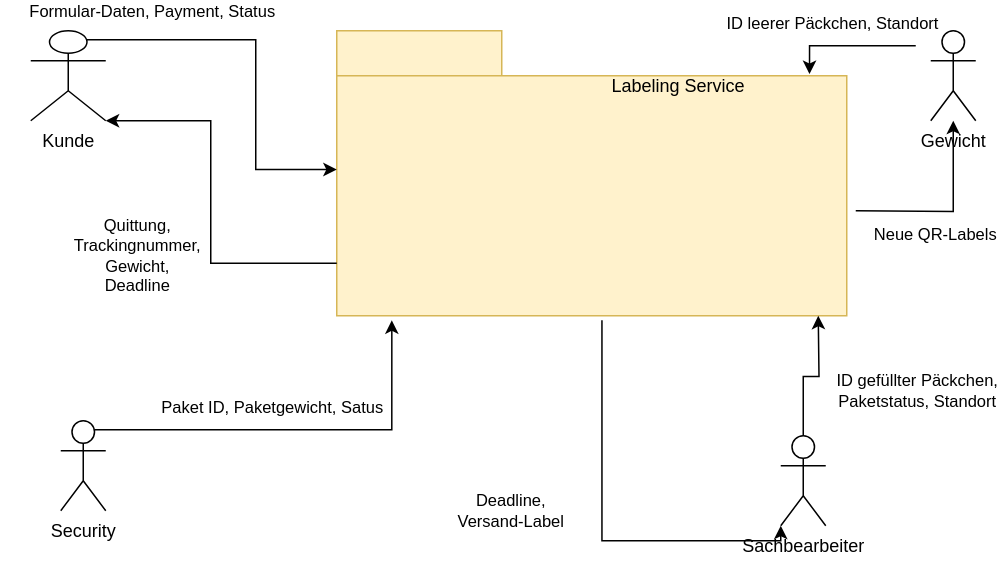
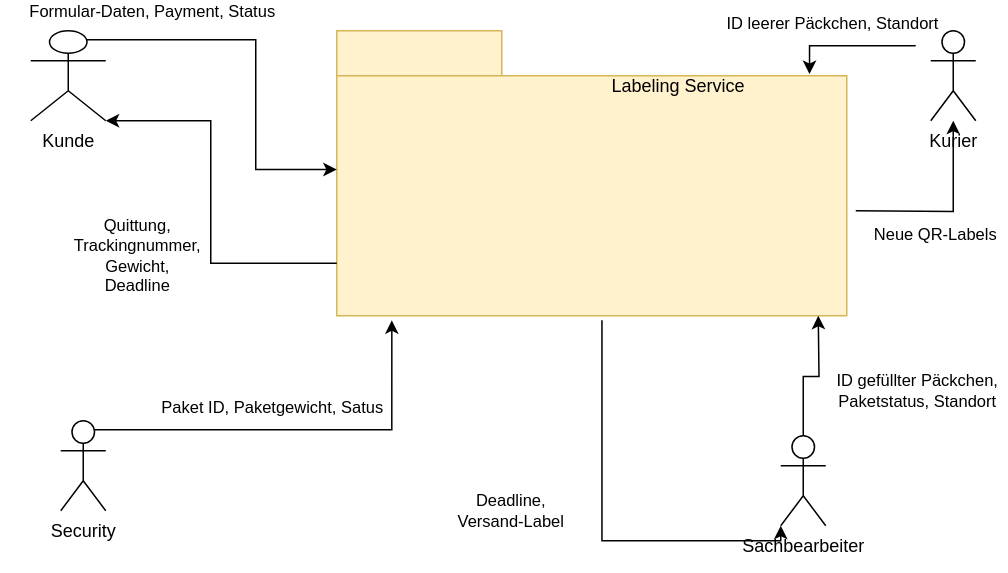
node "Gewicht": label "Gewicht" -> "Kurier"
